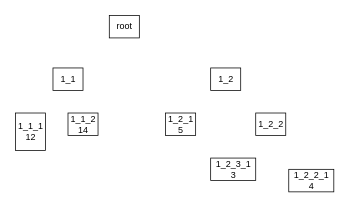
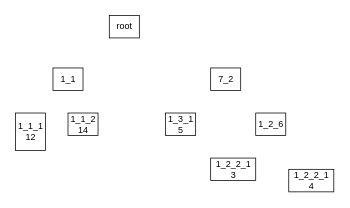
node "1_2": label "1_2" -> "7_2"
node "1_2_1 5": label "1_2_1 5" -> "1_3_1 5"
node "1_2_2": label "1_2_2" -> "1_2_6"
node "1_2_3_1 3": label "1_2_3_1 3" -> "1_2_2_1 3"
